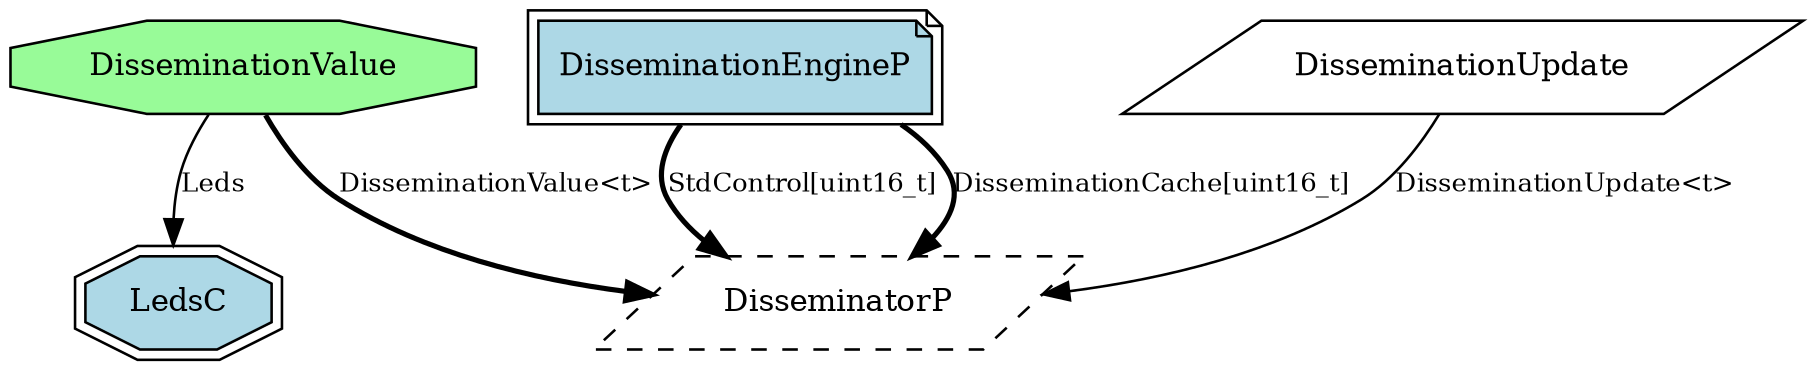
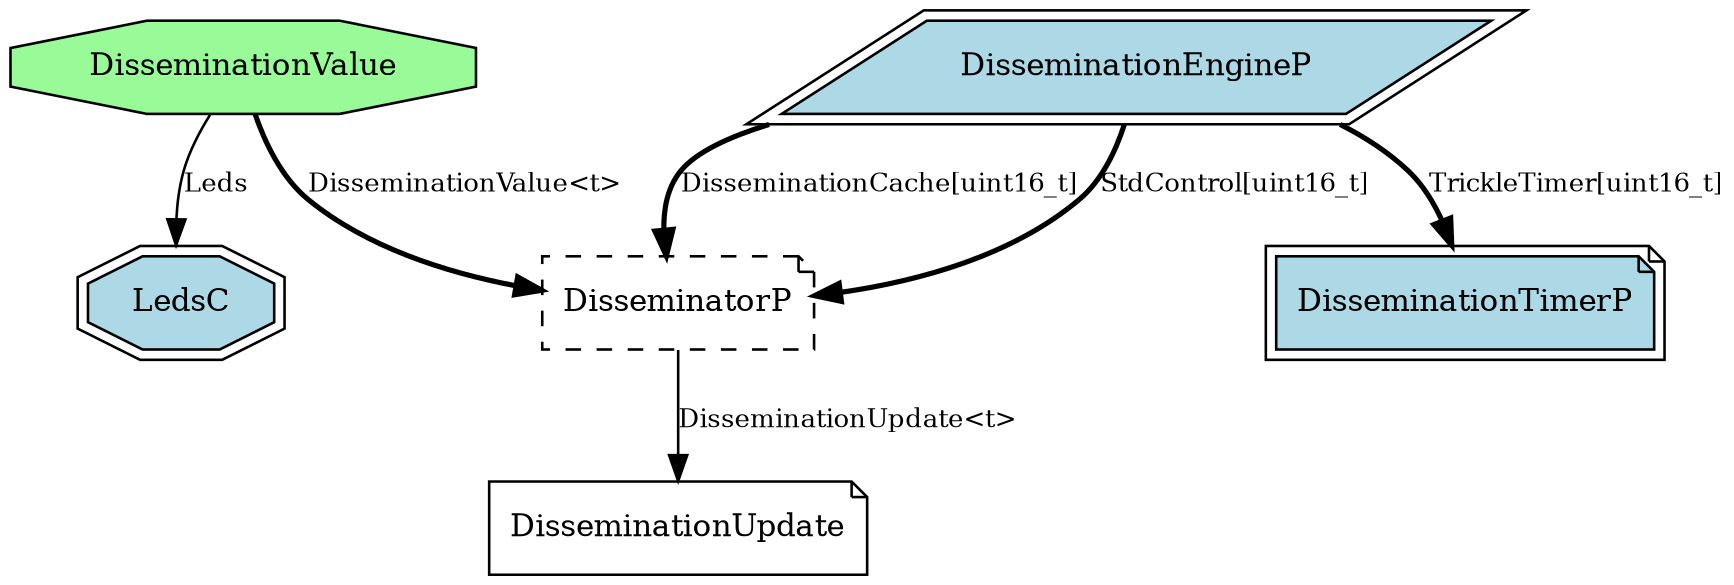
node "DisseminationEngineP": shape note -> parallelogram
node "DisseminationUpdate": shape parallelogram -> note
edge "DisseminationUpdate" -> "DisseminatorP": reversed
node "DisseminatorP": shape parallelogram -> note
node "DisseminationTimerP": added
